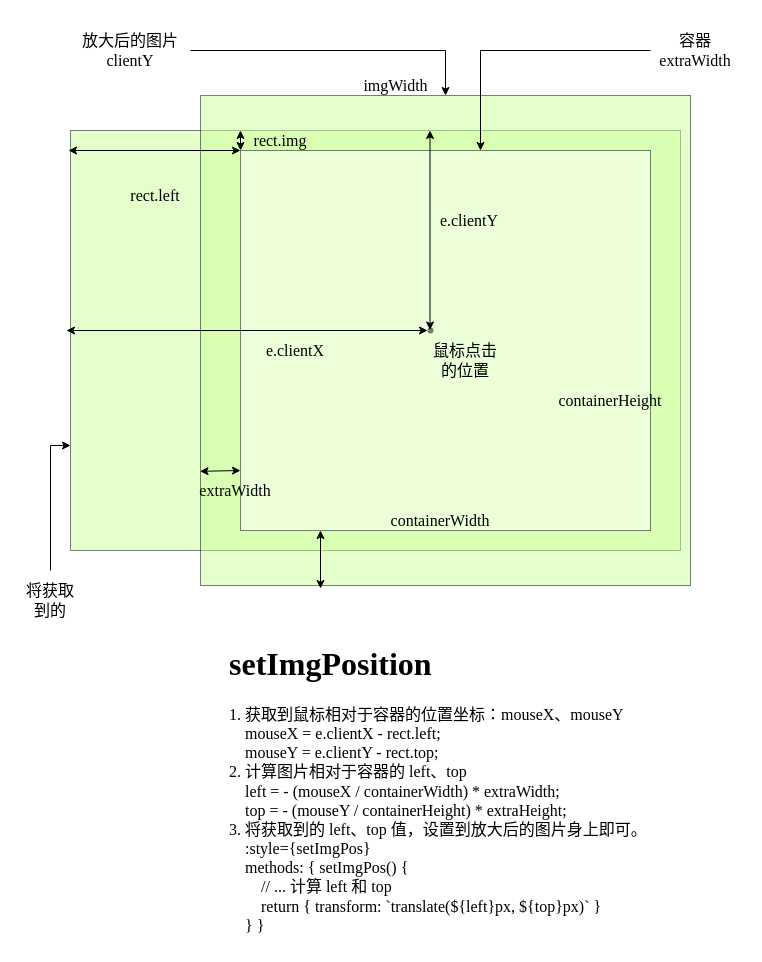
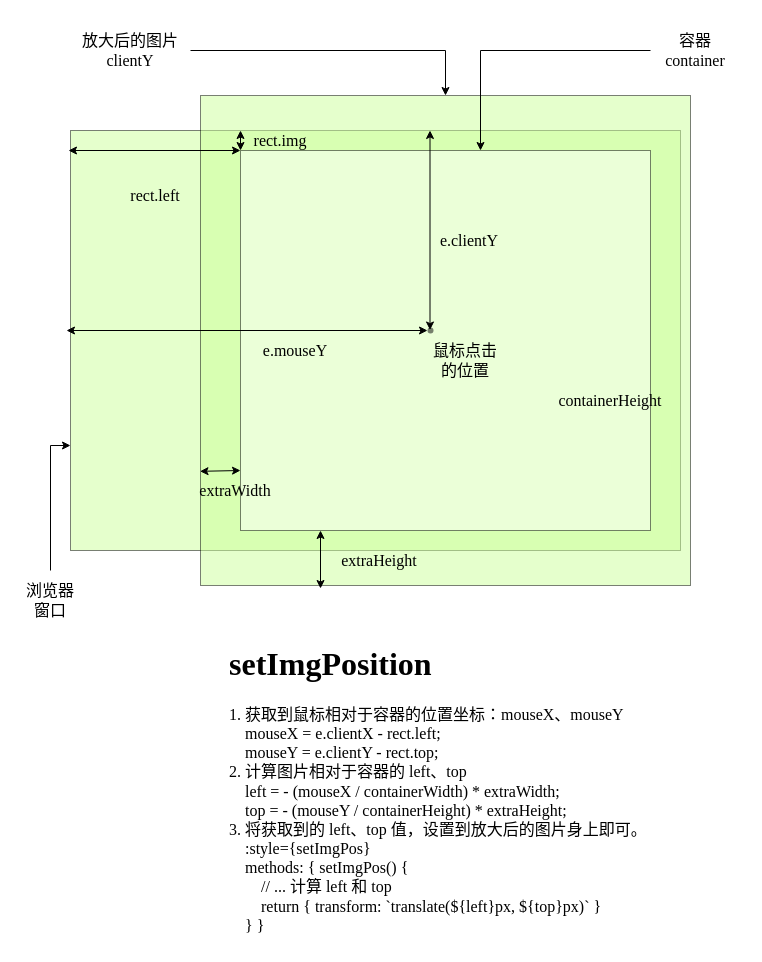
node "容器 extraWidth": label "容器 extraWidth" -> "容器 container"
node "imgWidth": removed
node "e.clientY": moved (470, 221) -> (470, 241)
node "e.clientX": label "e.clientX" -> "e.mouseY"
node "containerWidth": removed
node "extraHeight": added
node "将获取到的": label "将获取到的" -> "浏览器窗口"
